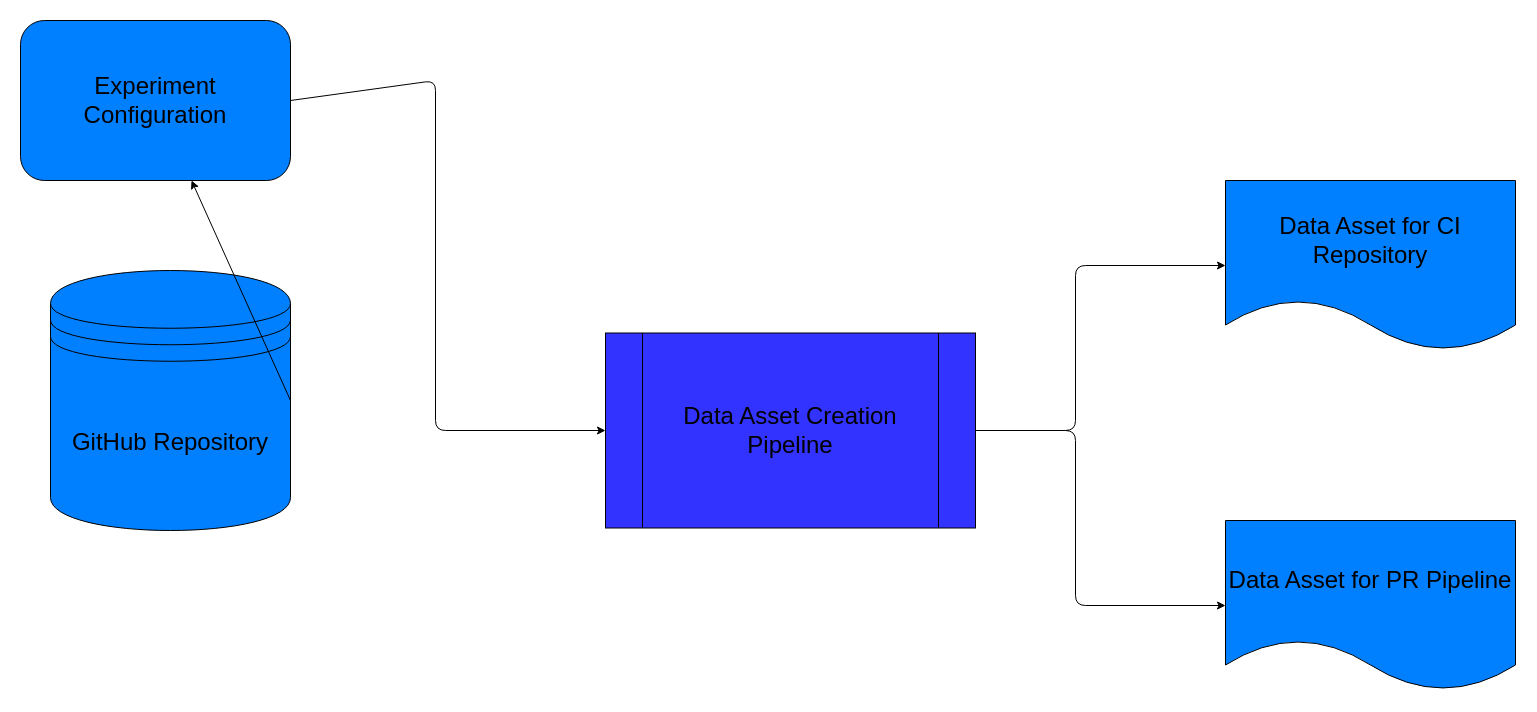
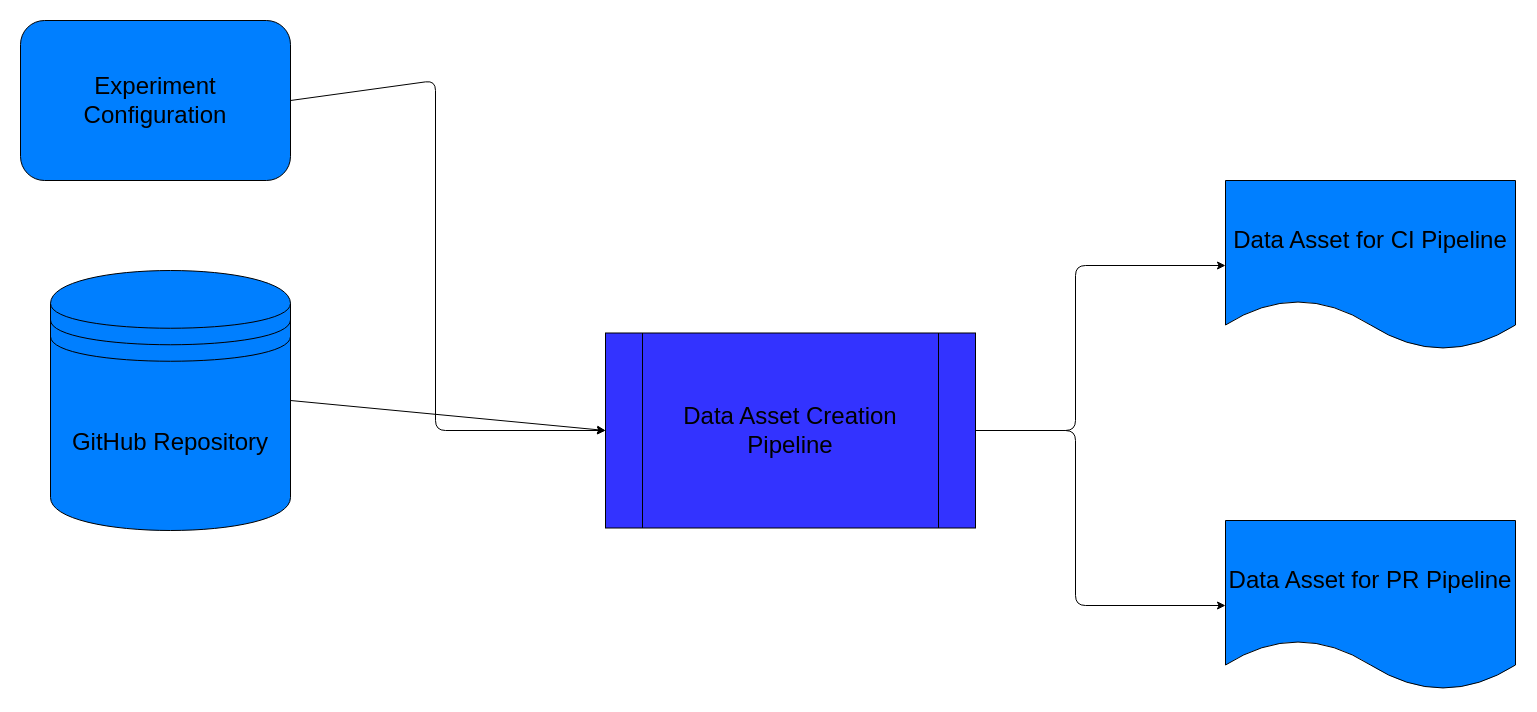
node "Data Asset for CI Repository": label "Data Asset for CI Repository" -> "Data Asset for CI Pipeline"
edge "GitHub Repository" -> "Experiment Configuration": now "GitHub Repository" -> "Data Asset Creation Pipeline"
